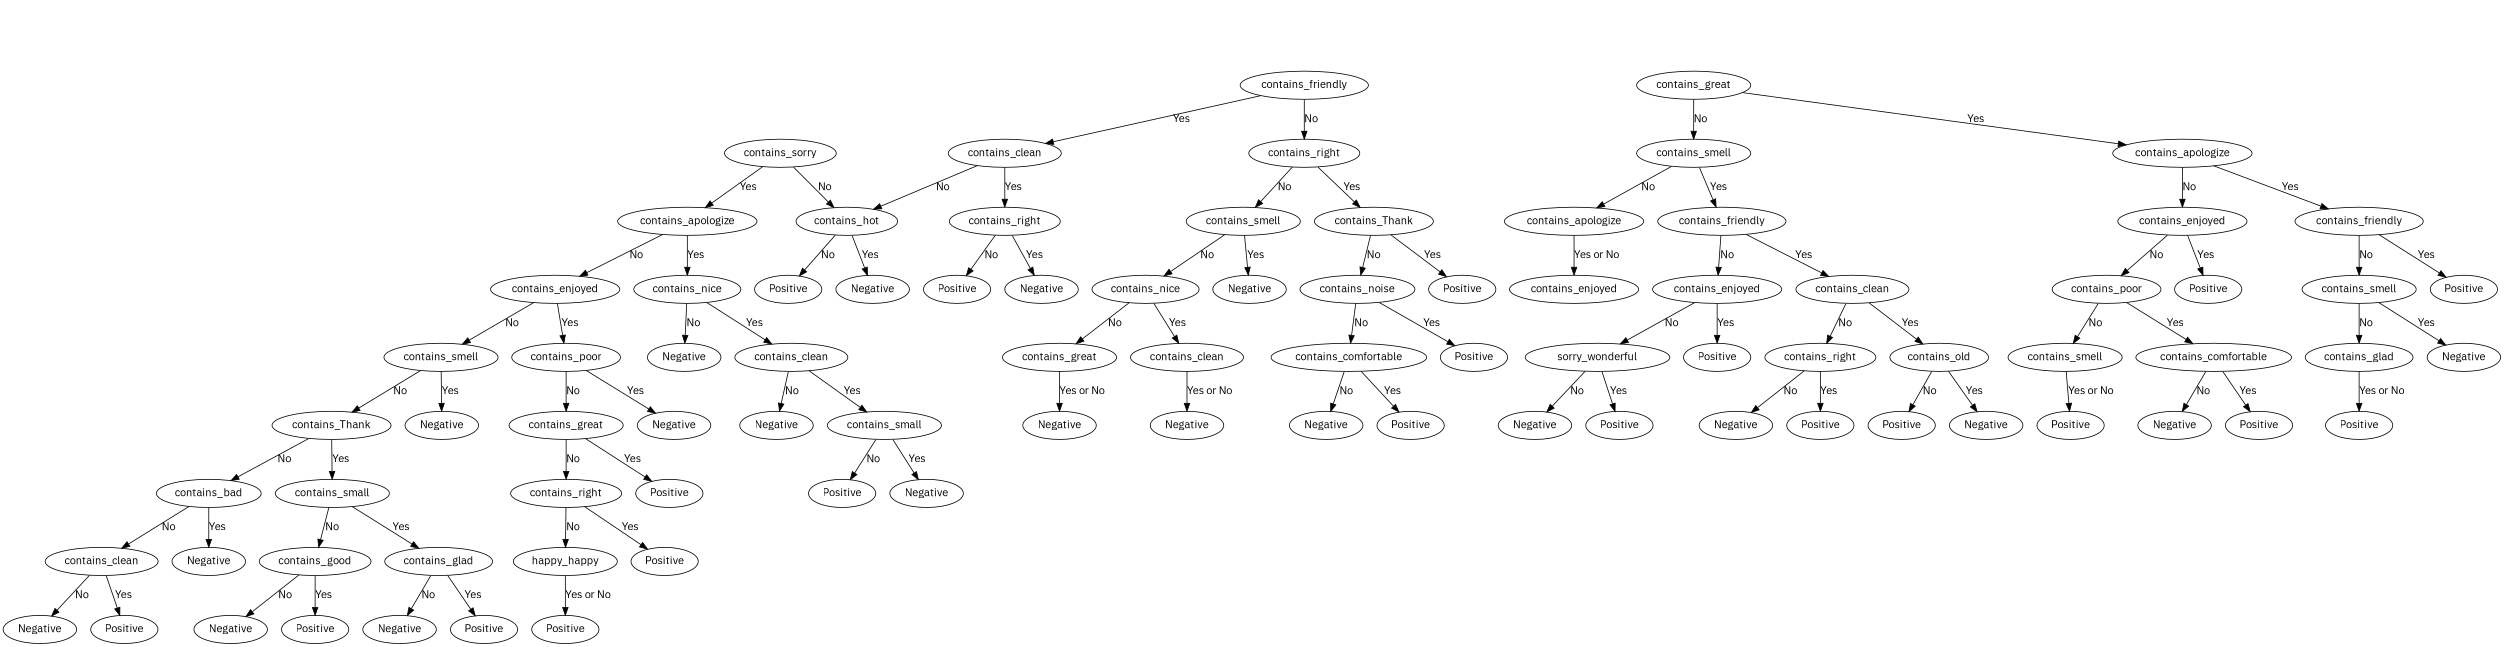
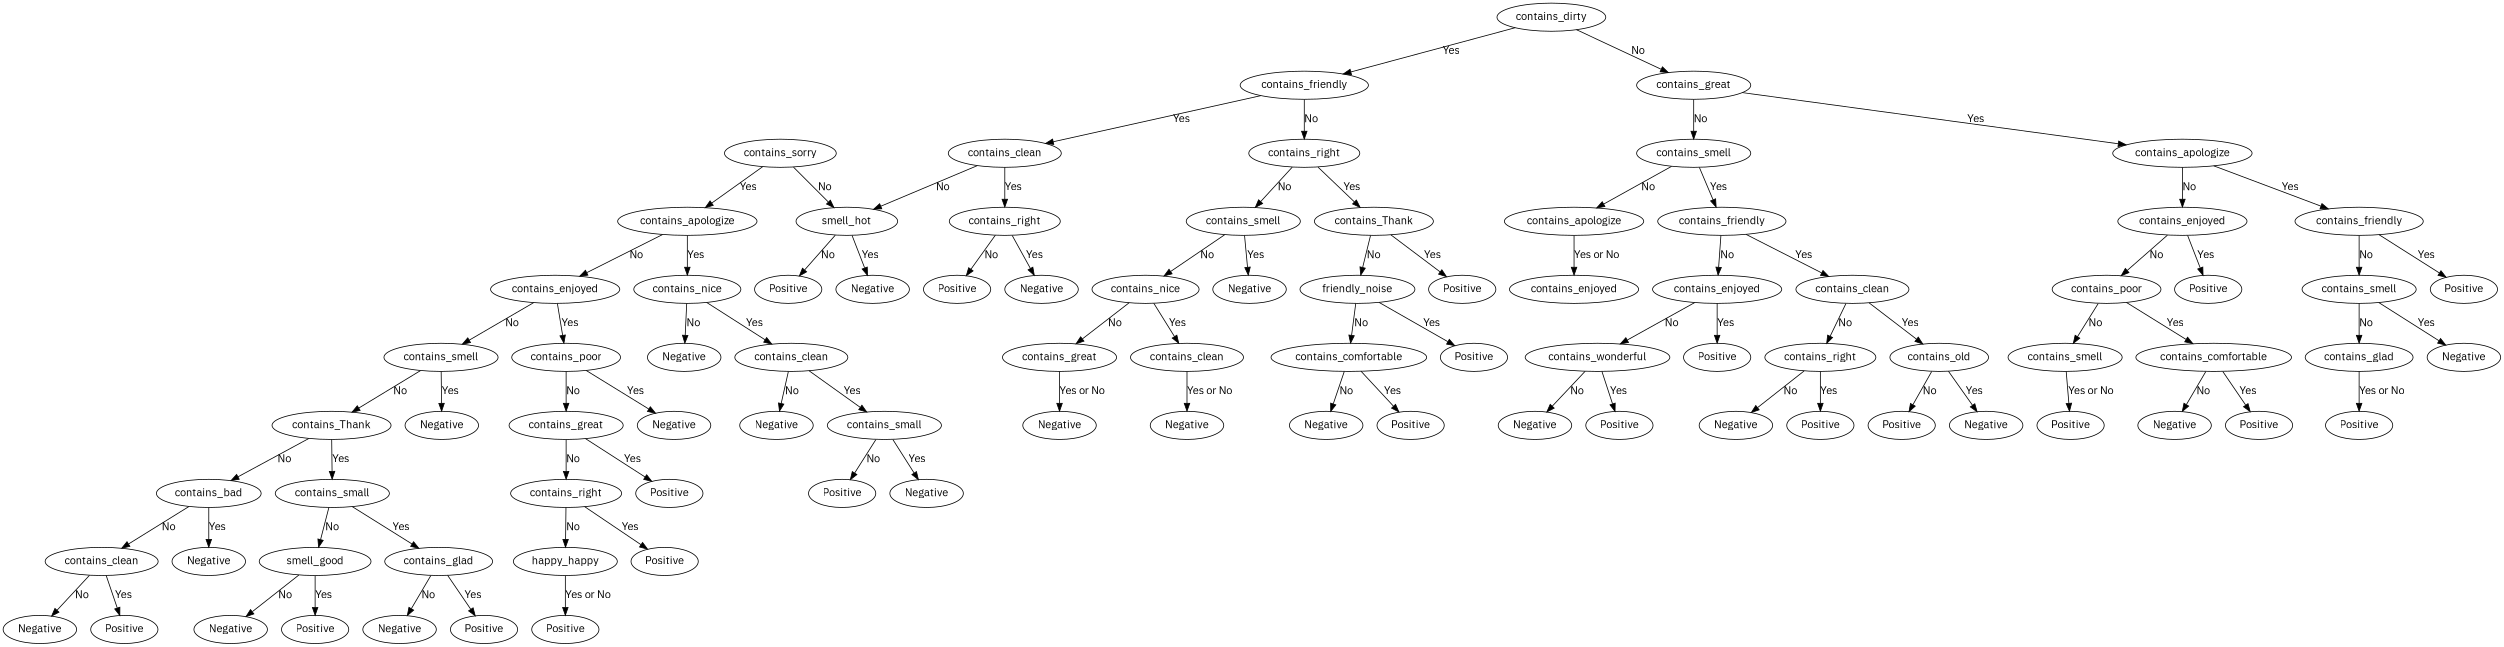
node "contains_dirty": added
node "contains_hot": label "contains_hot" -> "smell_hot"
node "contains_noise": label "contains_noise" -> "friendly_noise"
node "sorry_wonderful": label "sorry_wonderful" -> "contains_wonderful"
node "contains_good": label "contains_good" -> "smell_good"
